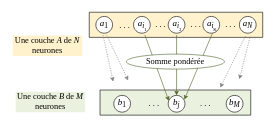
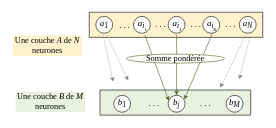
node "Somme pondérée": size 98x15 -> 98x9
